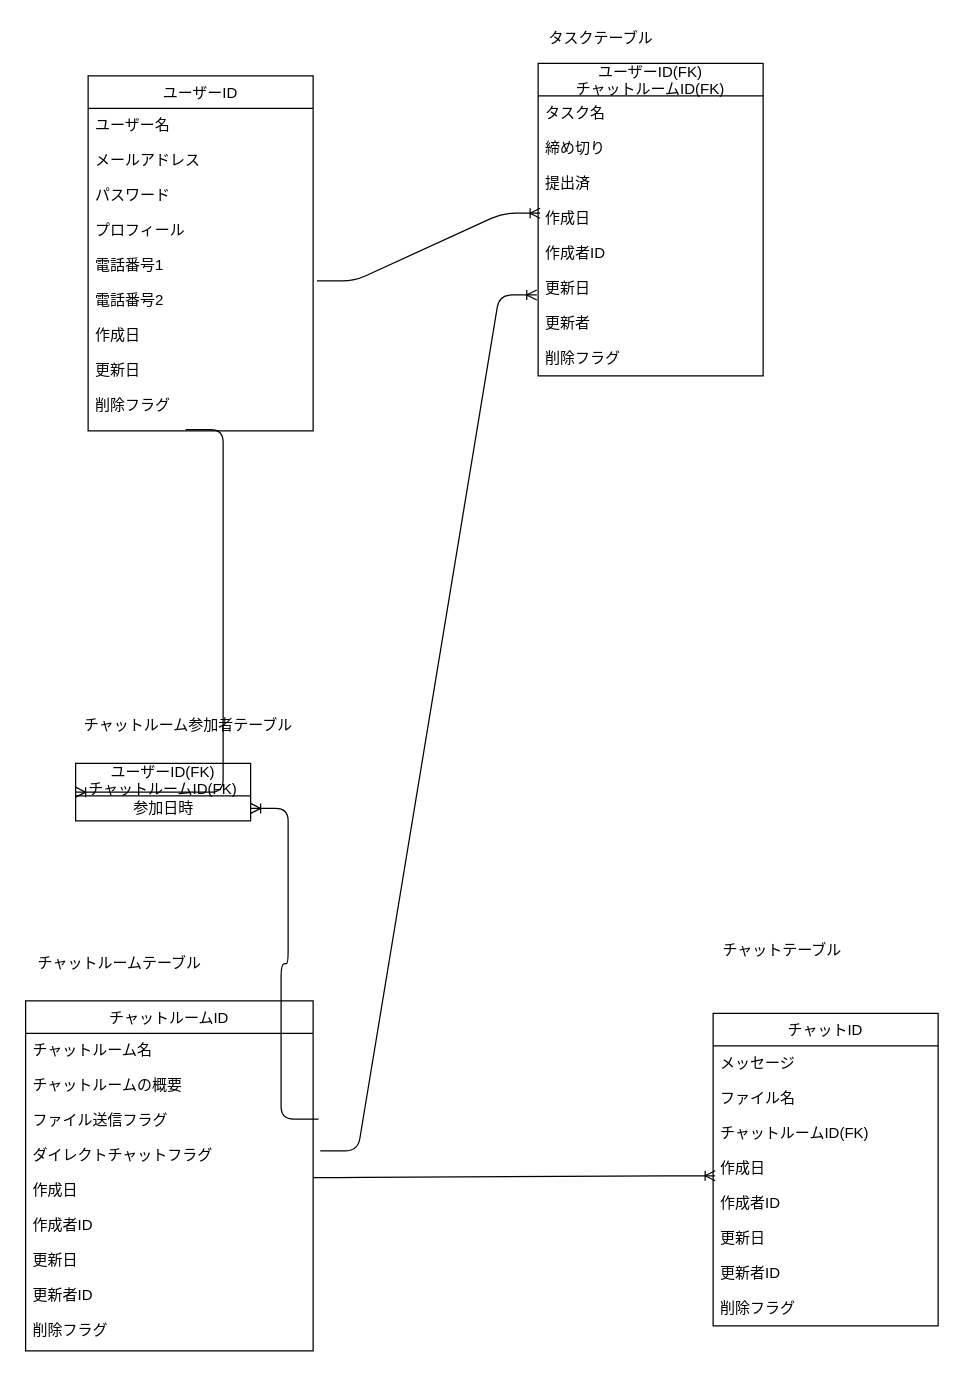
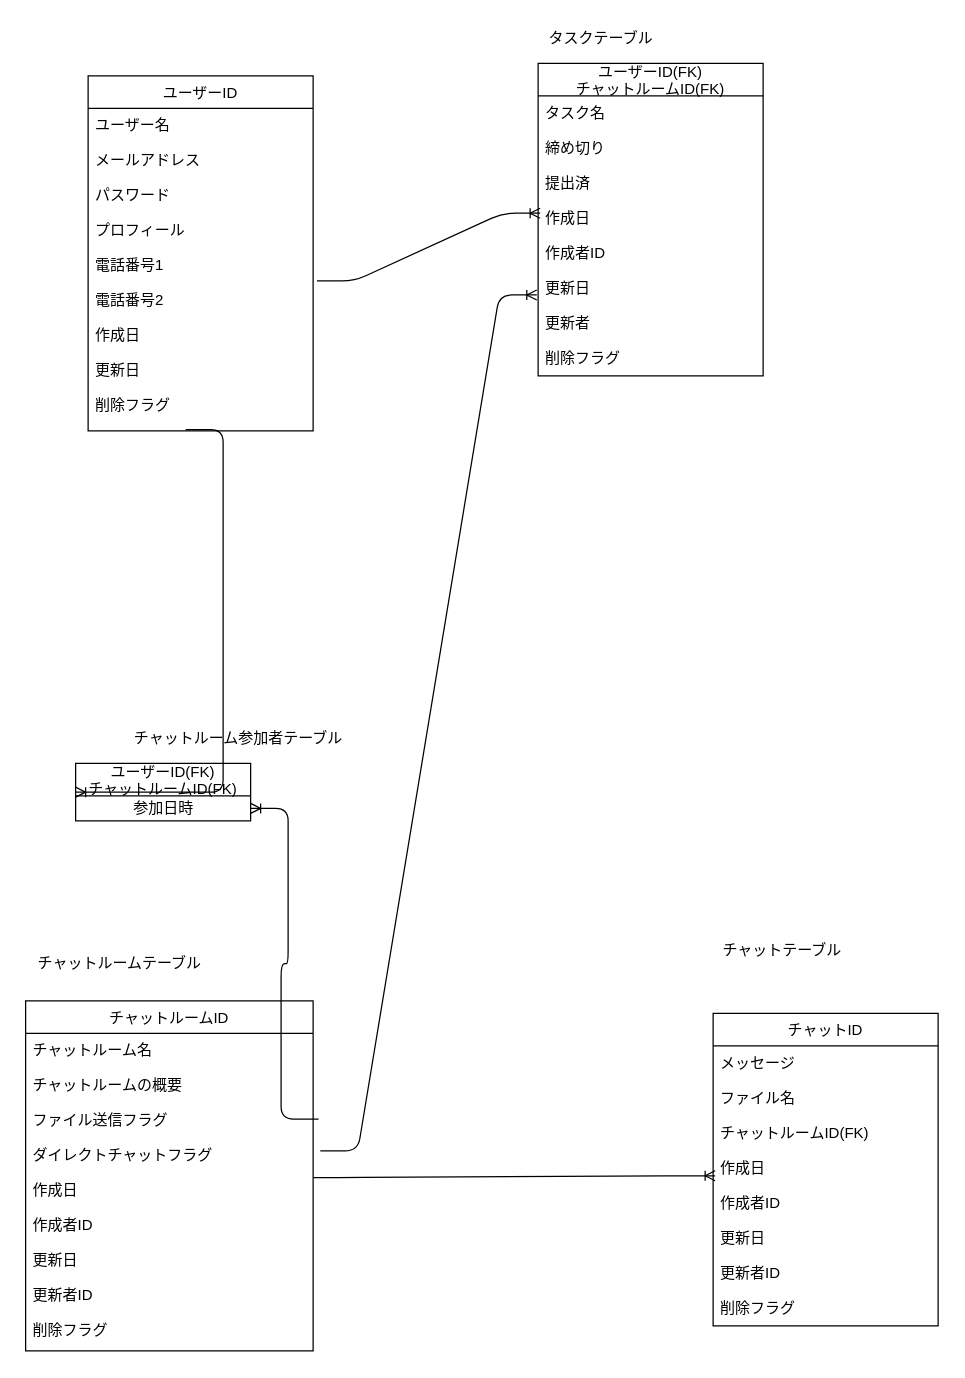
node "チャットルーム参加者テーブル": moved (188, 726) -> (238, 738)
